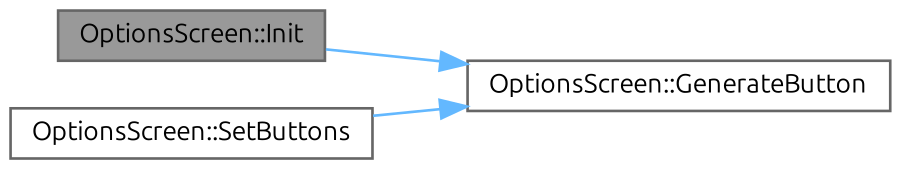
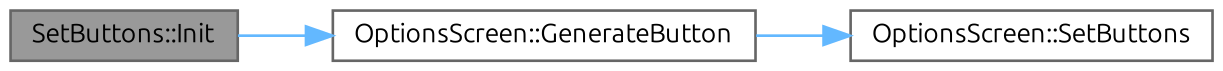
node "OptionsScreen::Init": label "OptionsScreen::Init" -> "SetButtons::Init"
edge "OptionsScreen::SetButtons" -> "OptionsScreen::GenerateButton": reversed
